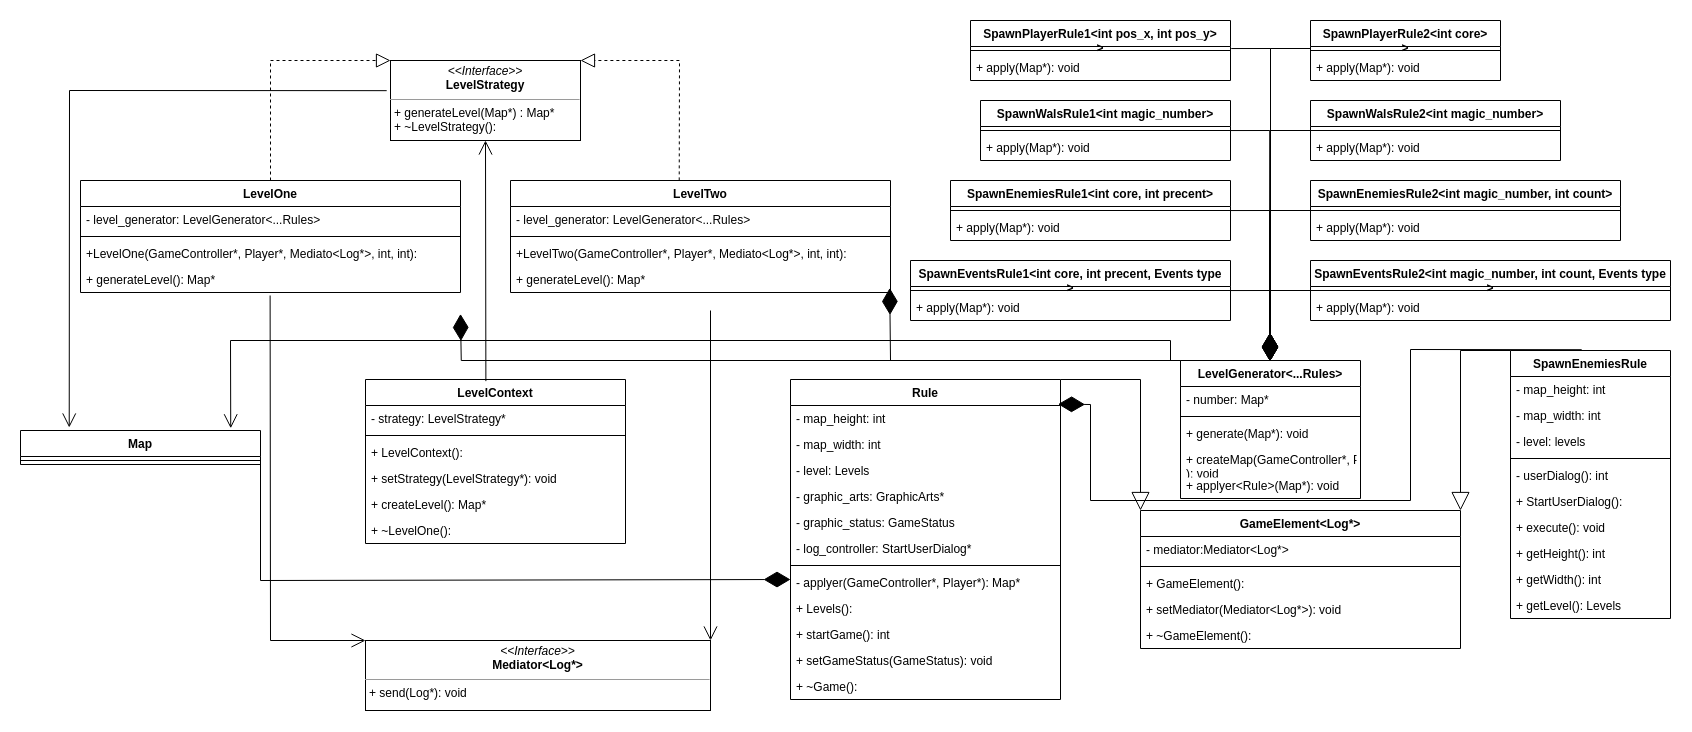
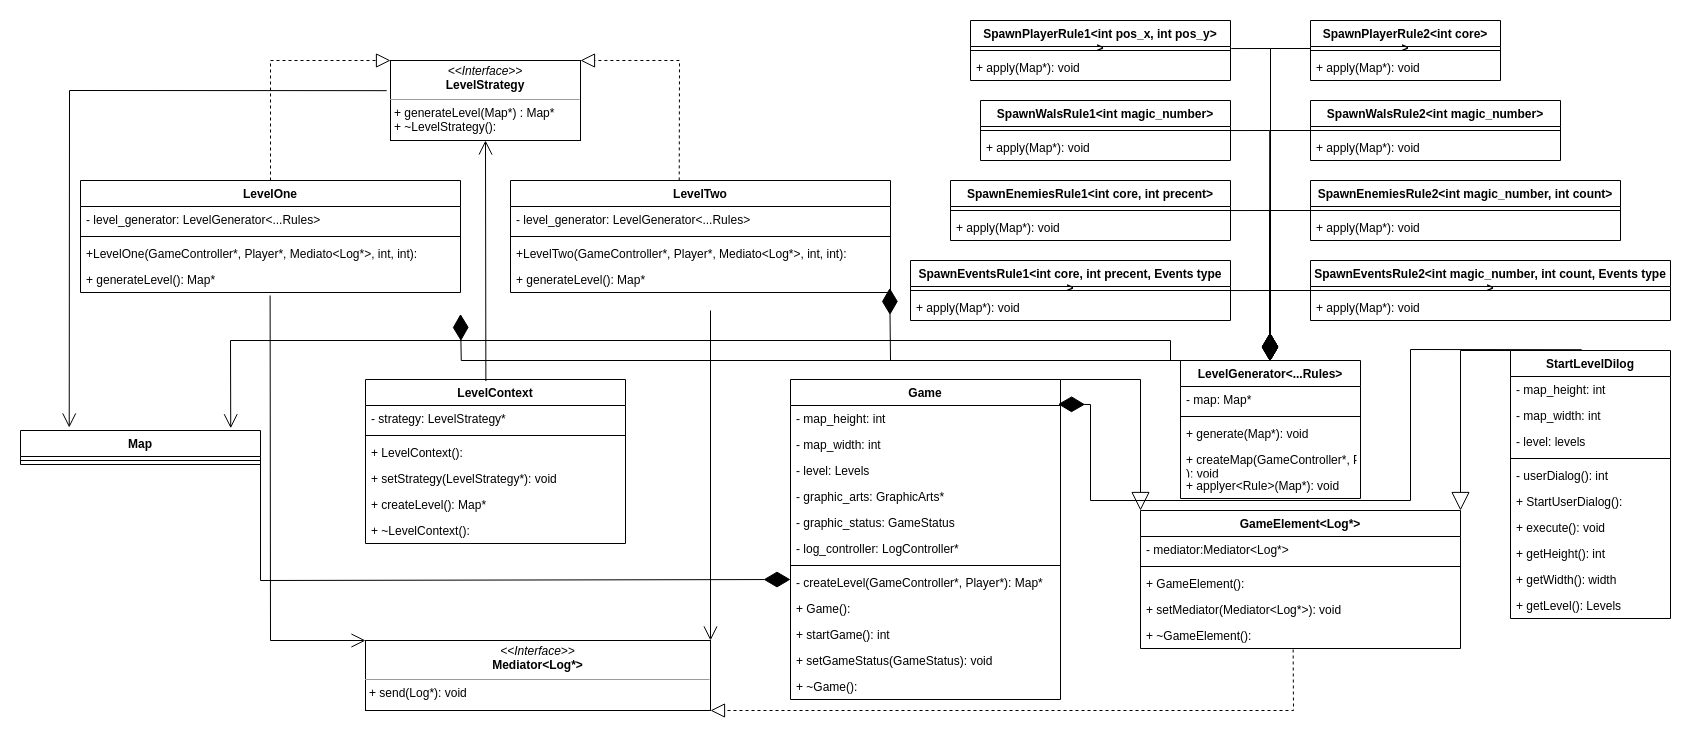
node "SpawnEnemiesRule": label "SpawnEnemiesRule" -> "StartLevelDilog"
node "Rule": label "Rule" -> "Game"
node "- number: Map*": label "- number: Map*" -> "- map: Map*"
node "+ ~LevelOne():": label "+ ~LevelOne():" -> "+ ~LevelContext():"
node "- log_controller: StartUserDialog*": label "- log_controller: StartUserDialog*" -> "- log_controller: LogController*"
node "+ getWidth(): int": label "+ getWidth(): int" -> "+ getWidth(): width"
node "- applyer(GameController*, Player*): Map*": label "- applyer(GameController*, Player*): Map*" -> "- createLevel(GameController*, Player*): Map*"
node "+ Levels():": label "+ Levels():" -> "+ Game():"
edge "+ ~GameElement():" -> "<<Interface>> Mediator<Log*> + send(Log*): void": added
